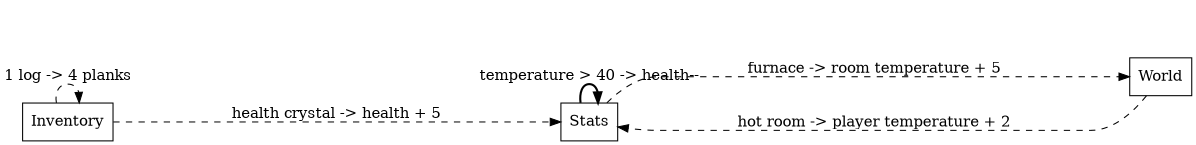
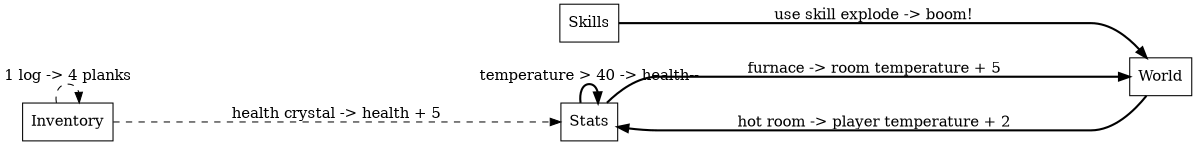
node "Skills": added
edge "Stats" -> "World": style dashed -> bold
edge "World" -> "Stats": style dashed -> bold
